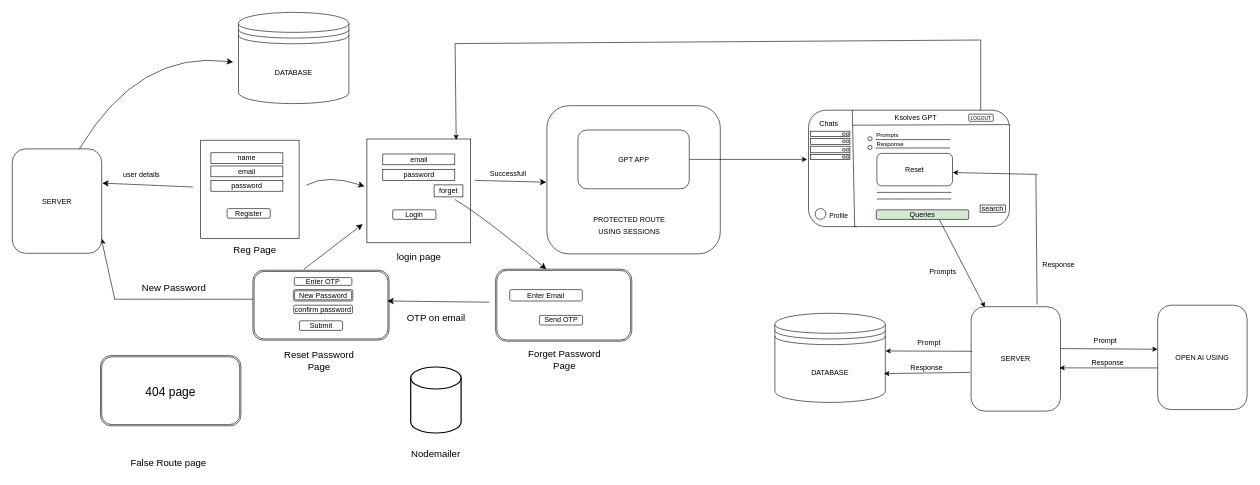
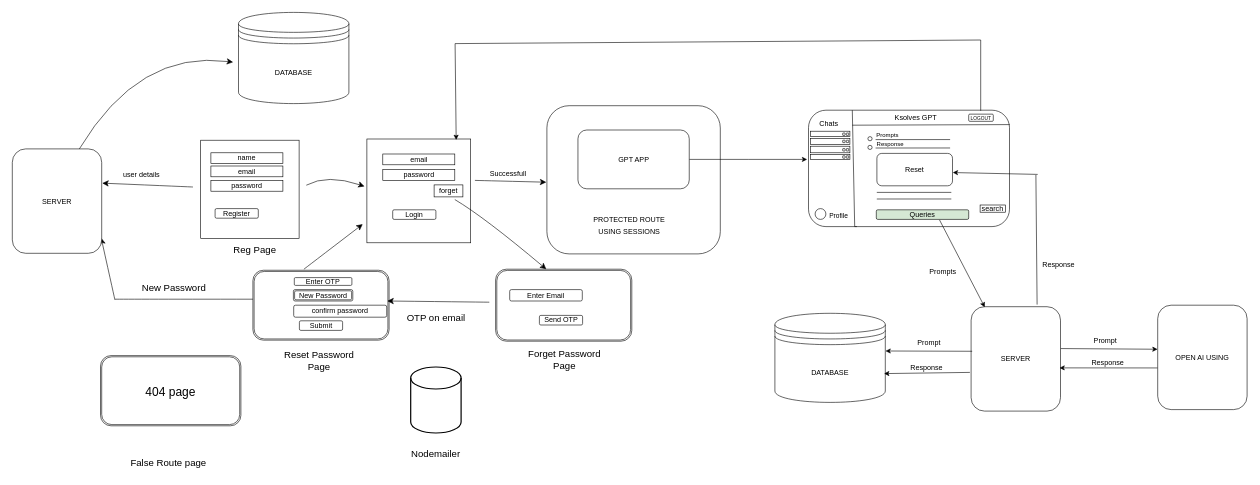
node "Register": moved (249, 213) -> (237, 213)
node "login page": removed
node "confirm password": size 59x8 -> 93x12
